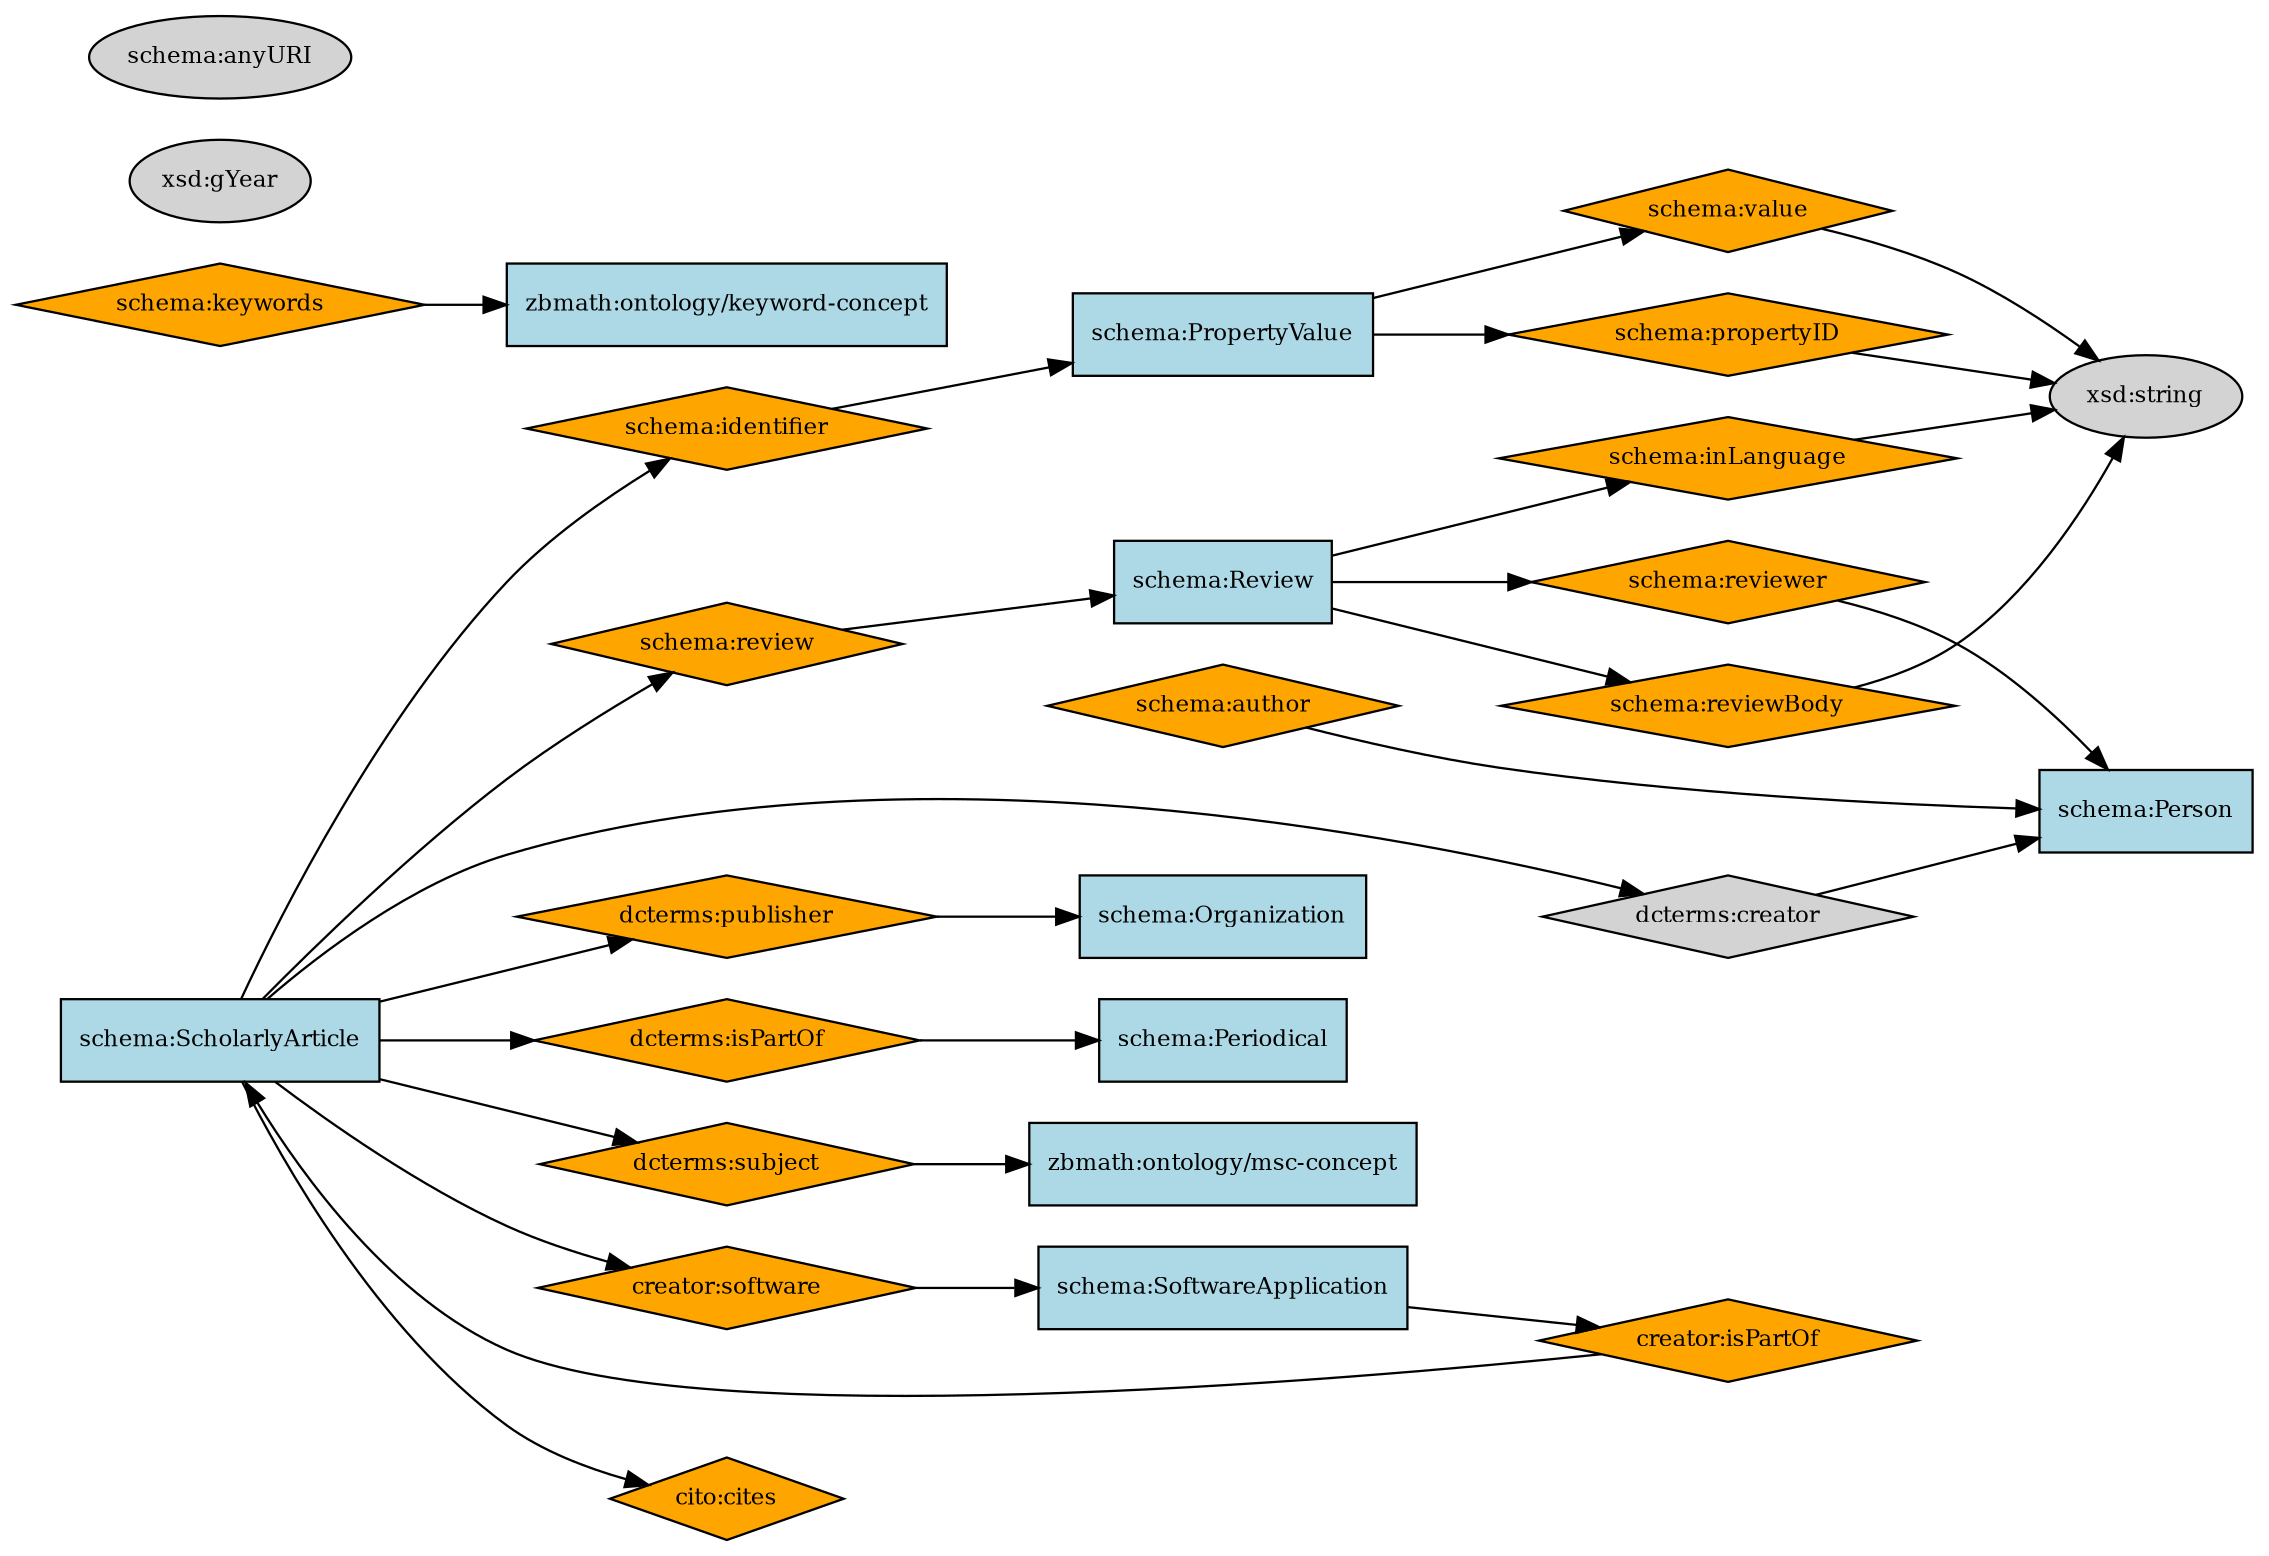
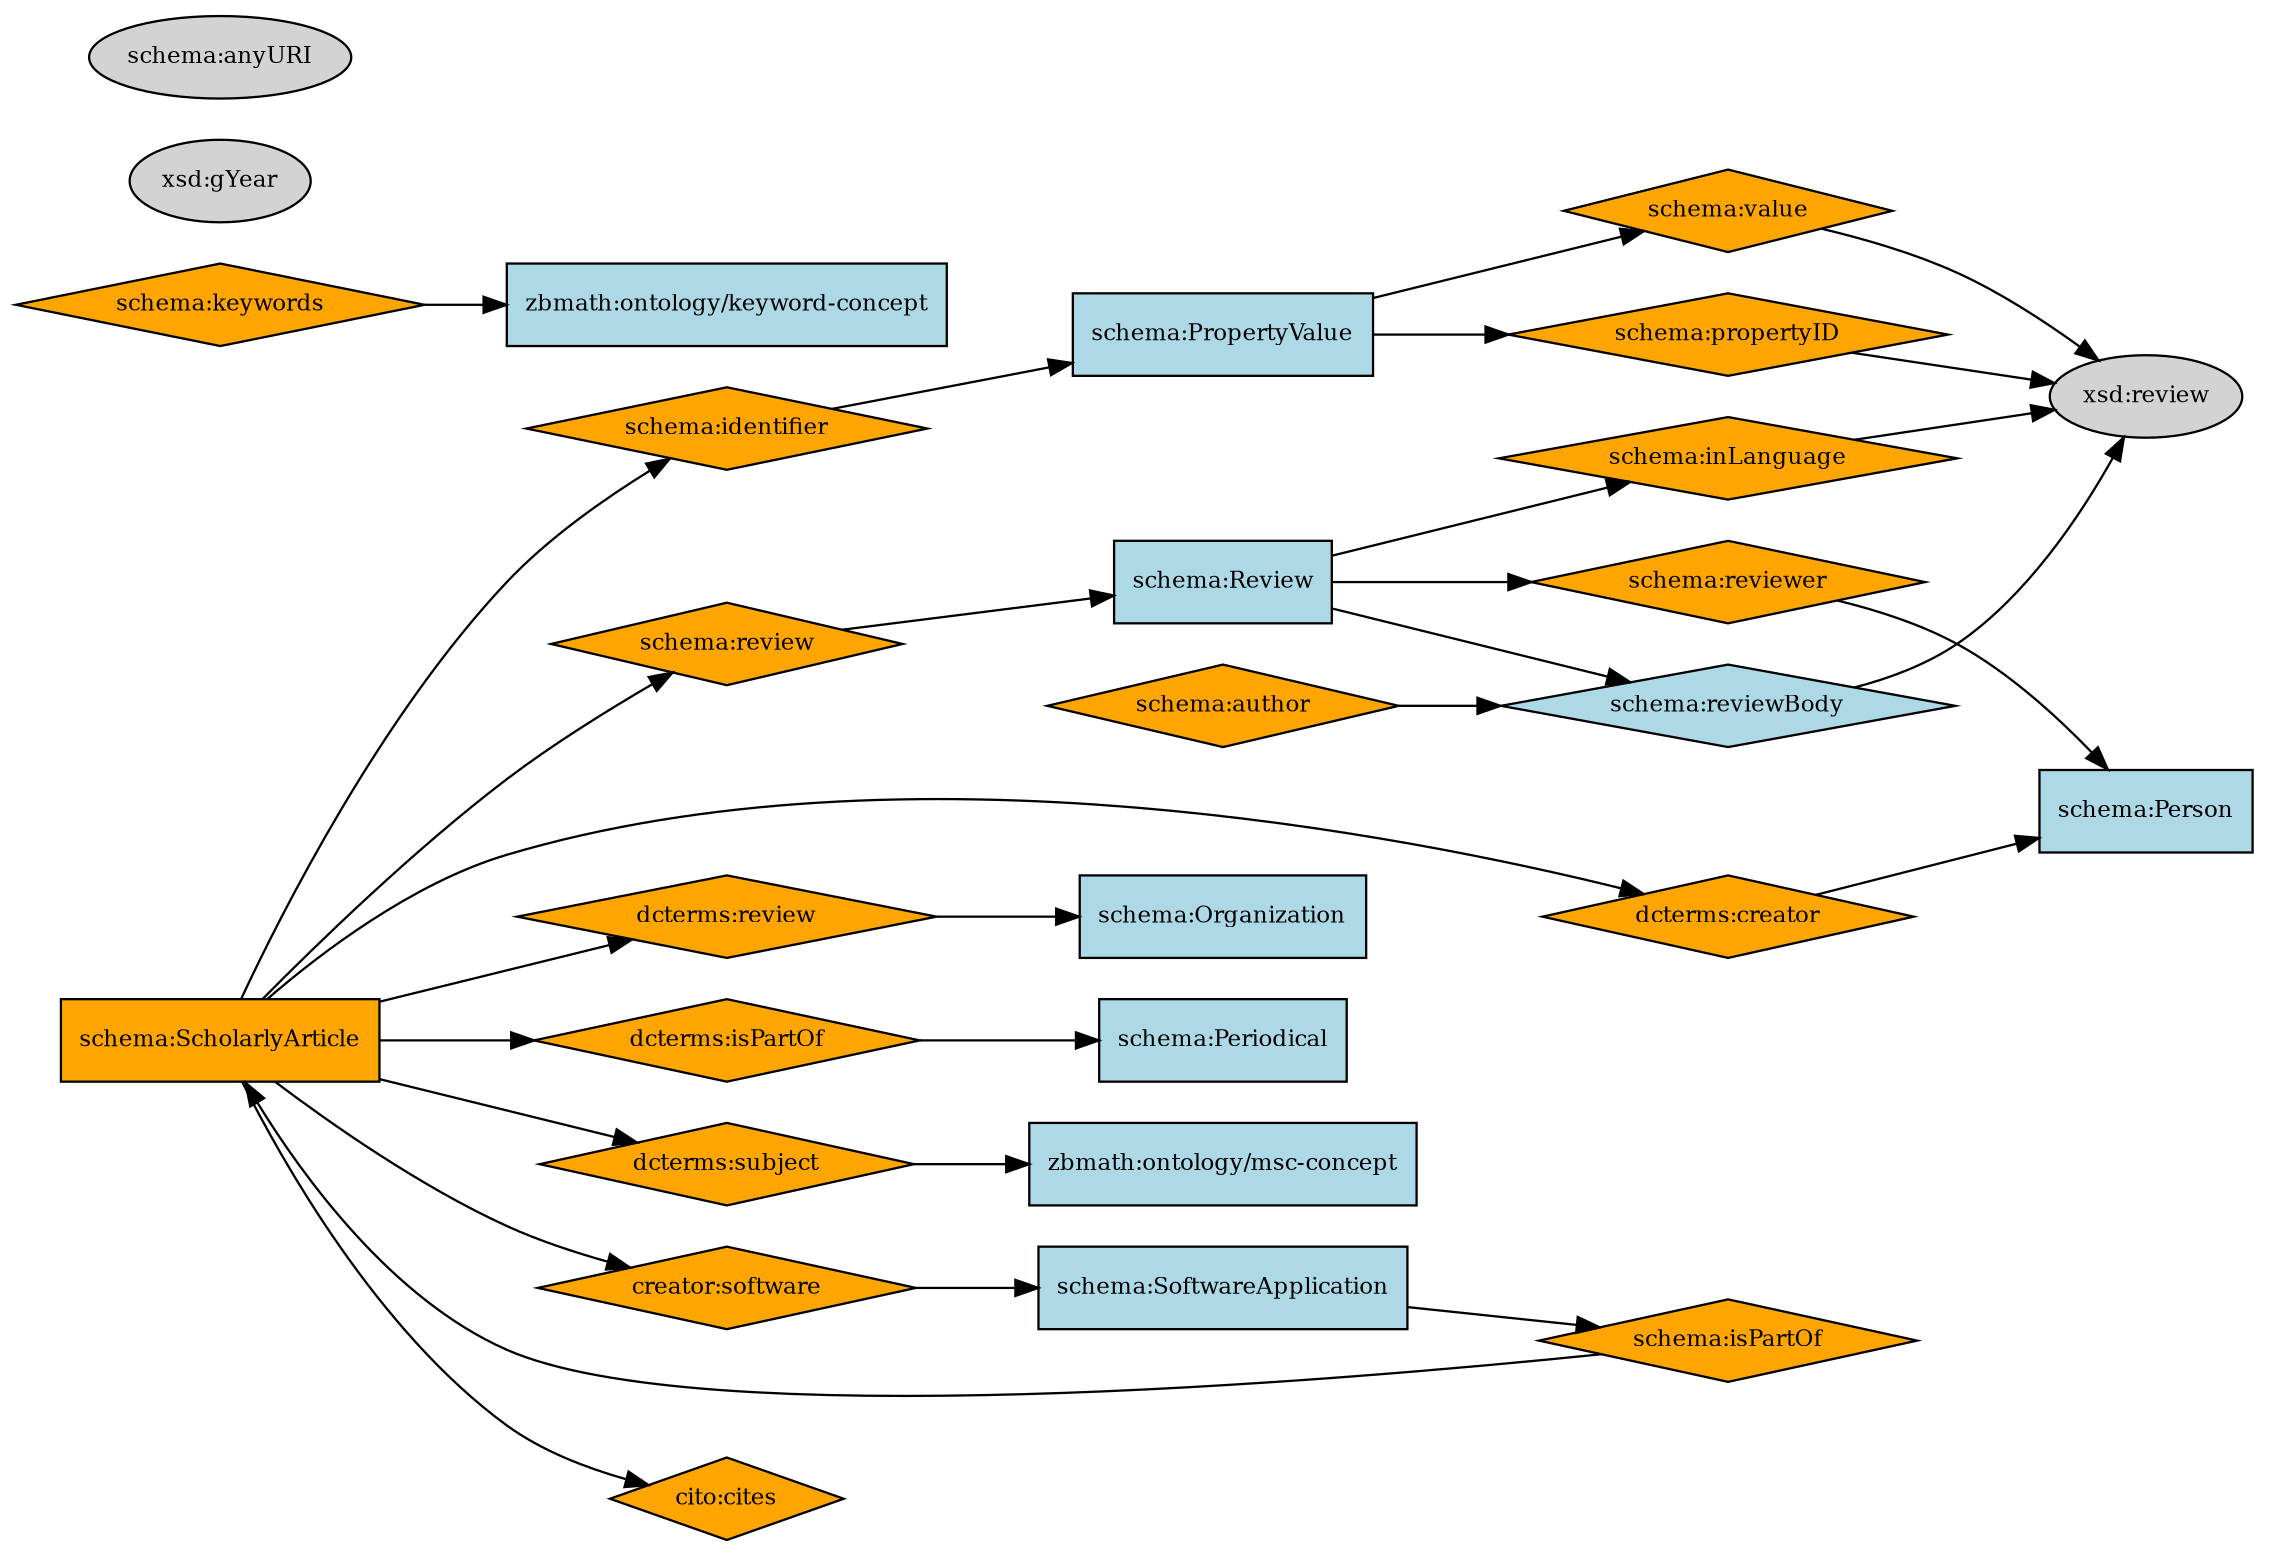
node "xsd:string": label "xsd:string" -> "xsd:review"
node "schema:reviewBody": fillcolor orange -> lightblue
edge "schema:author" -> "schema:Person": now "schema:author" -> "schema:reviewBody"
node "dcterms:publisher": label "dcterms:publisher" -> "dcterms:review"
node "dcterms:creator": fillcolor lightgrey -> orange
node "schema:ScholarlyArticle": fillcolor lightblue -> orange
node "creator:isPartOf": label "creator:isPartOf" -> "schema:isPartOf"
